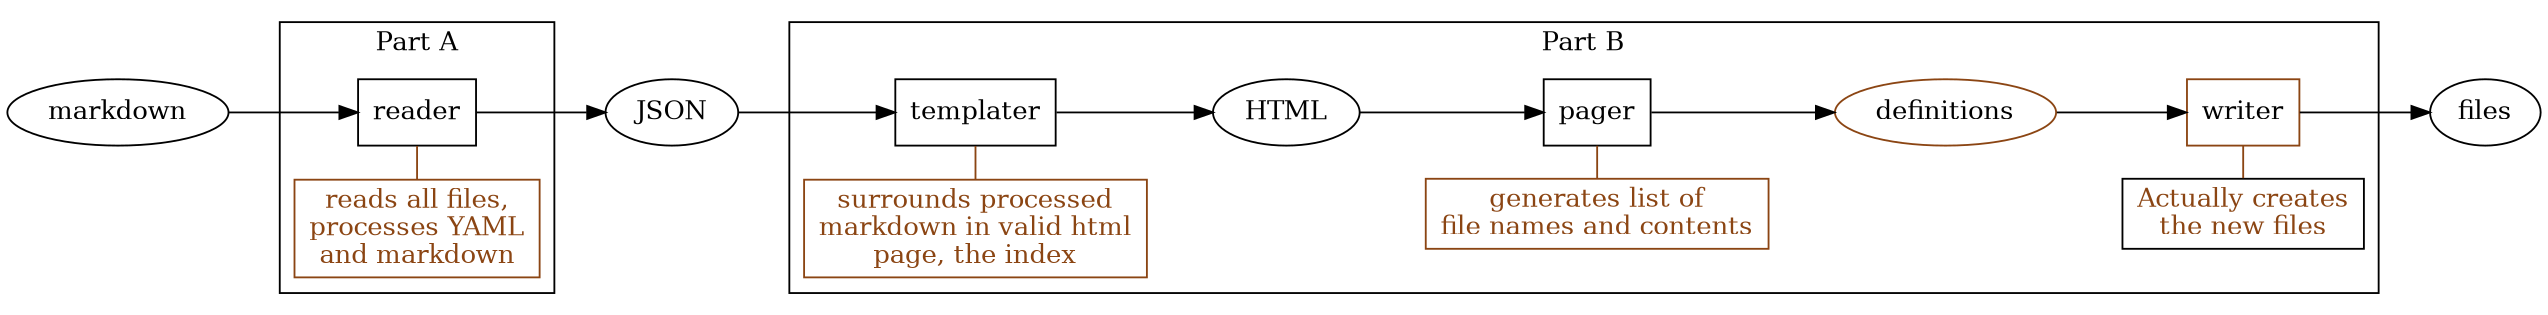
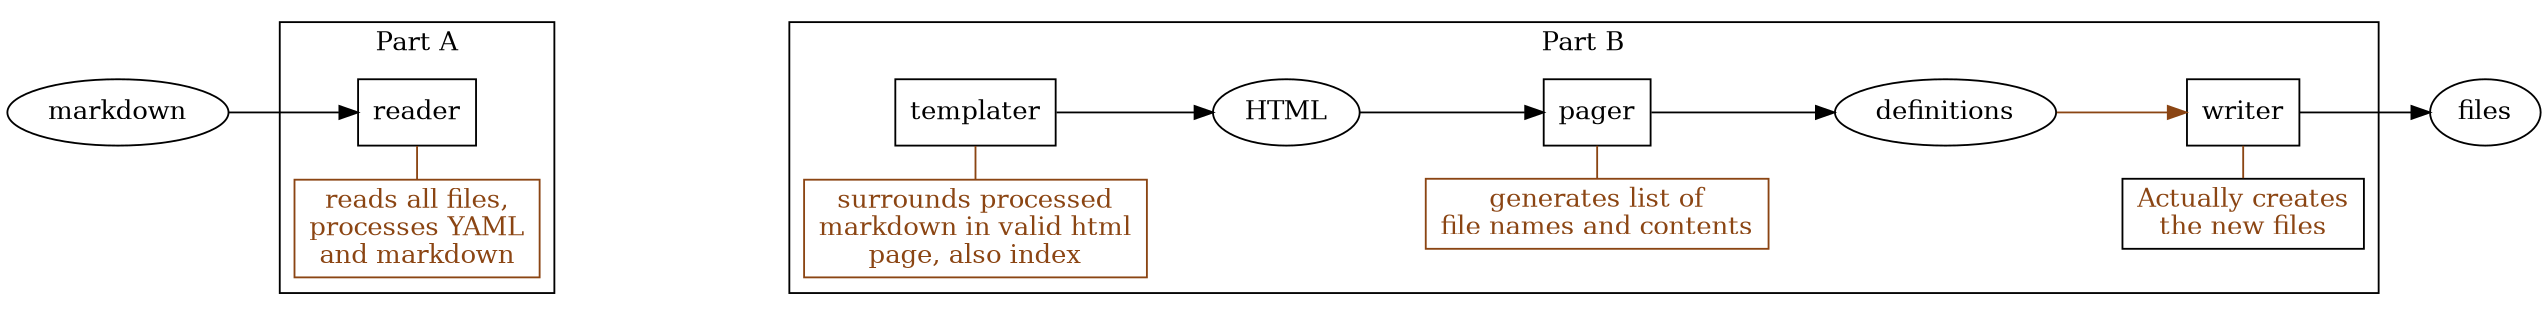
node "JSON": removed
node "definitions": color chocolate4 -> black
edge "definitions" -> "writer": color black -> chocolate4
node "writer": color chocolate4 -> black
node "surrounds processed markdown in valid html page, the index": label "surrounds processed markdown in valid html page, the index" -> "surrounds processed markdown in valid html page, also index"
